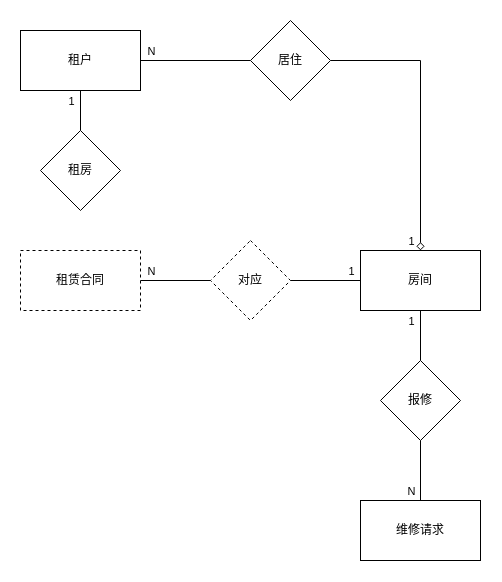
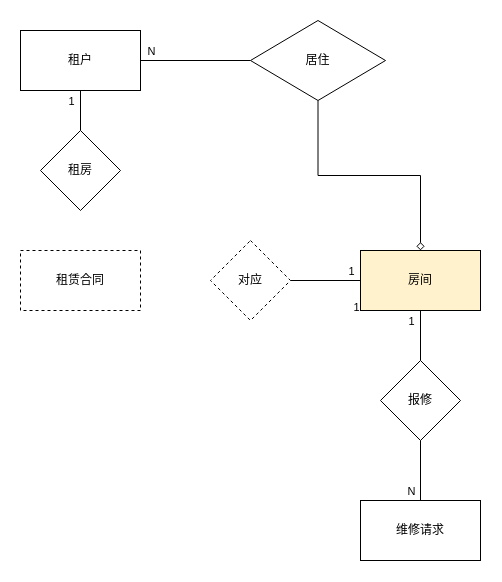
node "居住": size 80x80 -> 135x80
edge "租赁合同" -- "对应": removed, label "N"
node "房间": fillcolor #ffffff -> #fff2cc
